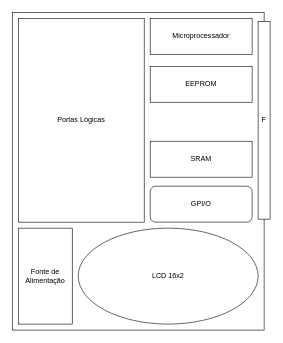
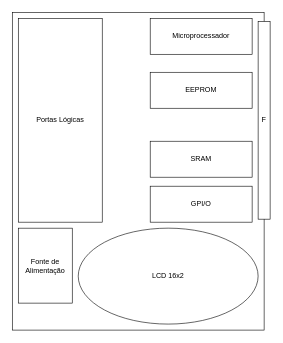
node "EEPROM": moved (201, 84) -> (201, 90)
node "Portas Lógicas": size 126x204 -> 84x204
node "GPI/O": shape rounded rectangle -> rectangle
node "Fonte de Alimentação": size 54x96 -> 54x75
